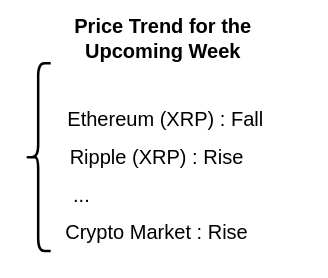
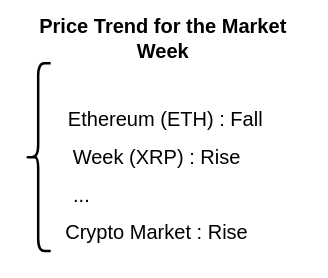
node "Price Trend for the Upcoming Week": label "Price Trend for the Upcoming Week" -> "Price Trend for the Market Week"
node "Ethereum (XRP) : Fall": label "Ethereum (XRP) : Fall" -> "Ethereum (ETH) : Fall"
node "Ripple (XRP) : Rise": label "Ripple (XRP) : Rise" -> "Week (XRP) : Rise"
